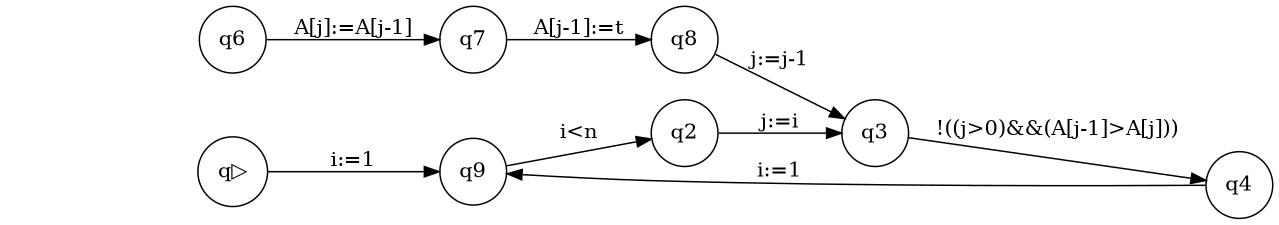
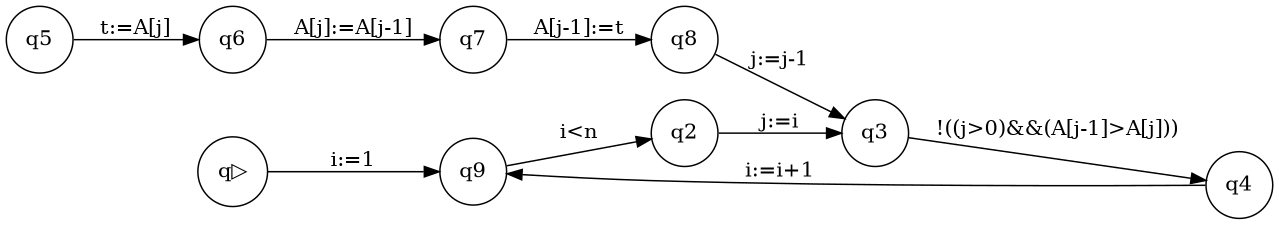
node "q5": added
edge "q4" -> "q9": label "i:=1" -> "i:=i+1"
